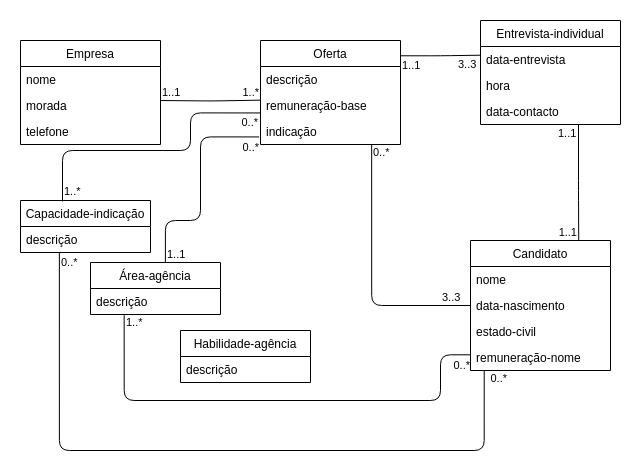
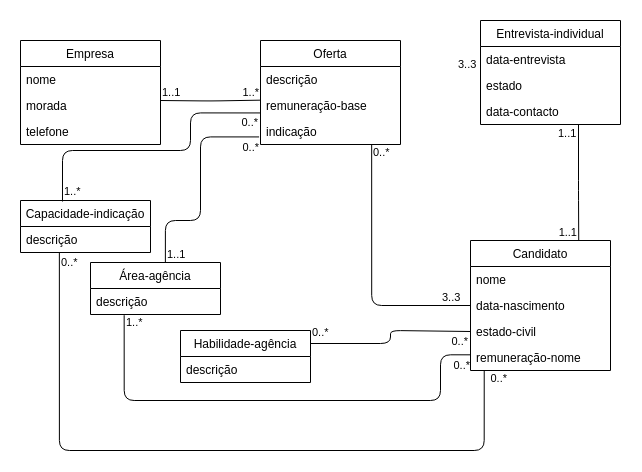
edge "data-entrevista" -- "Oferta": removed, label "1..1"
node "hora": label "hora" -> "estado"
edge "estado-civil" -- "Habilidade-agência": added, labels "0..*", "0..*"
